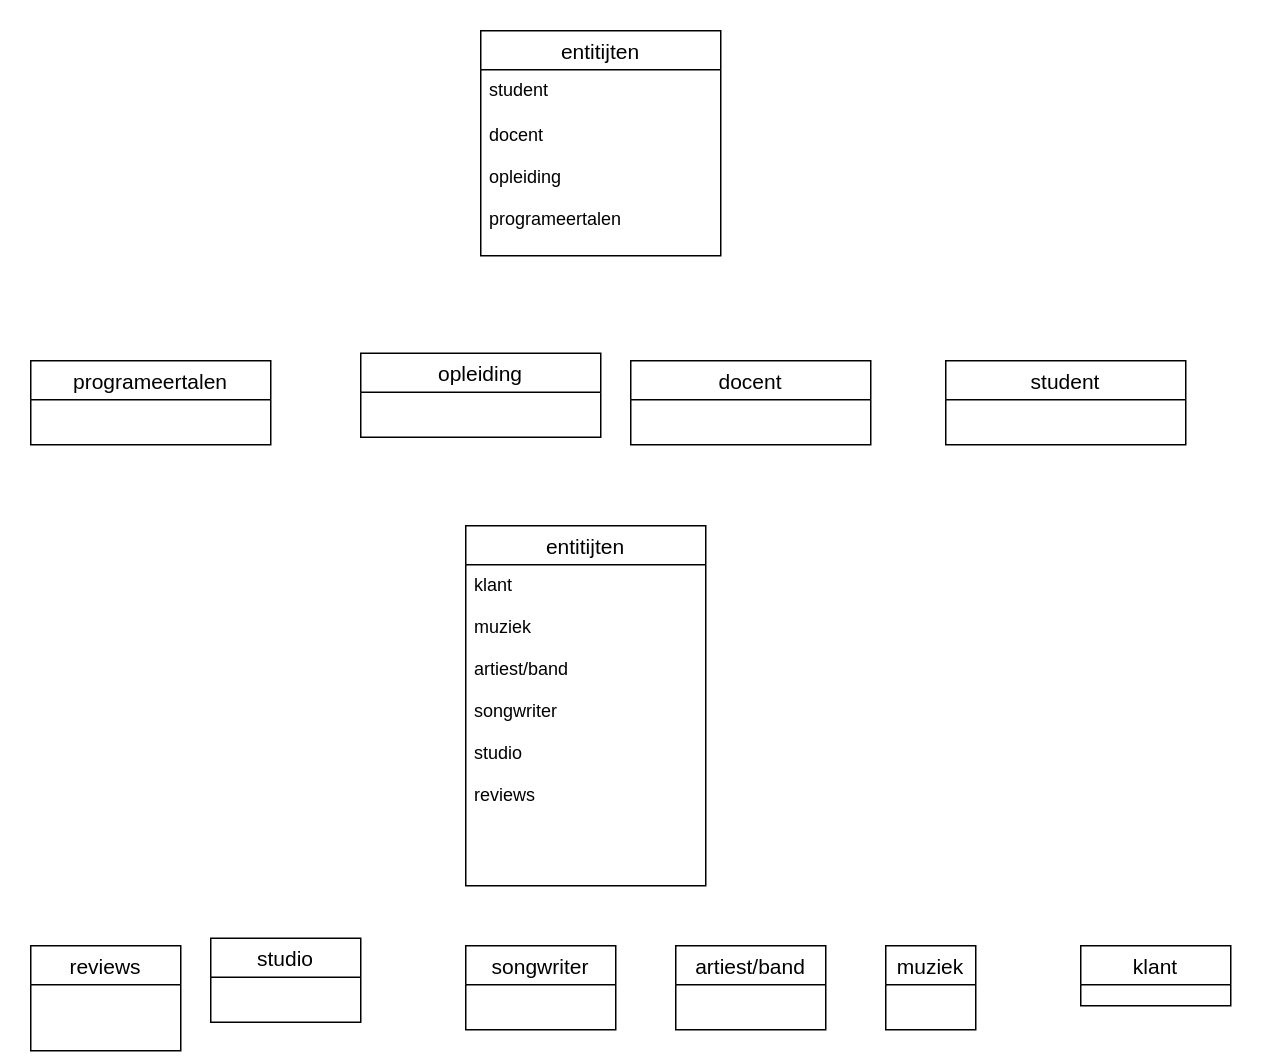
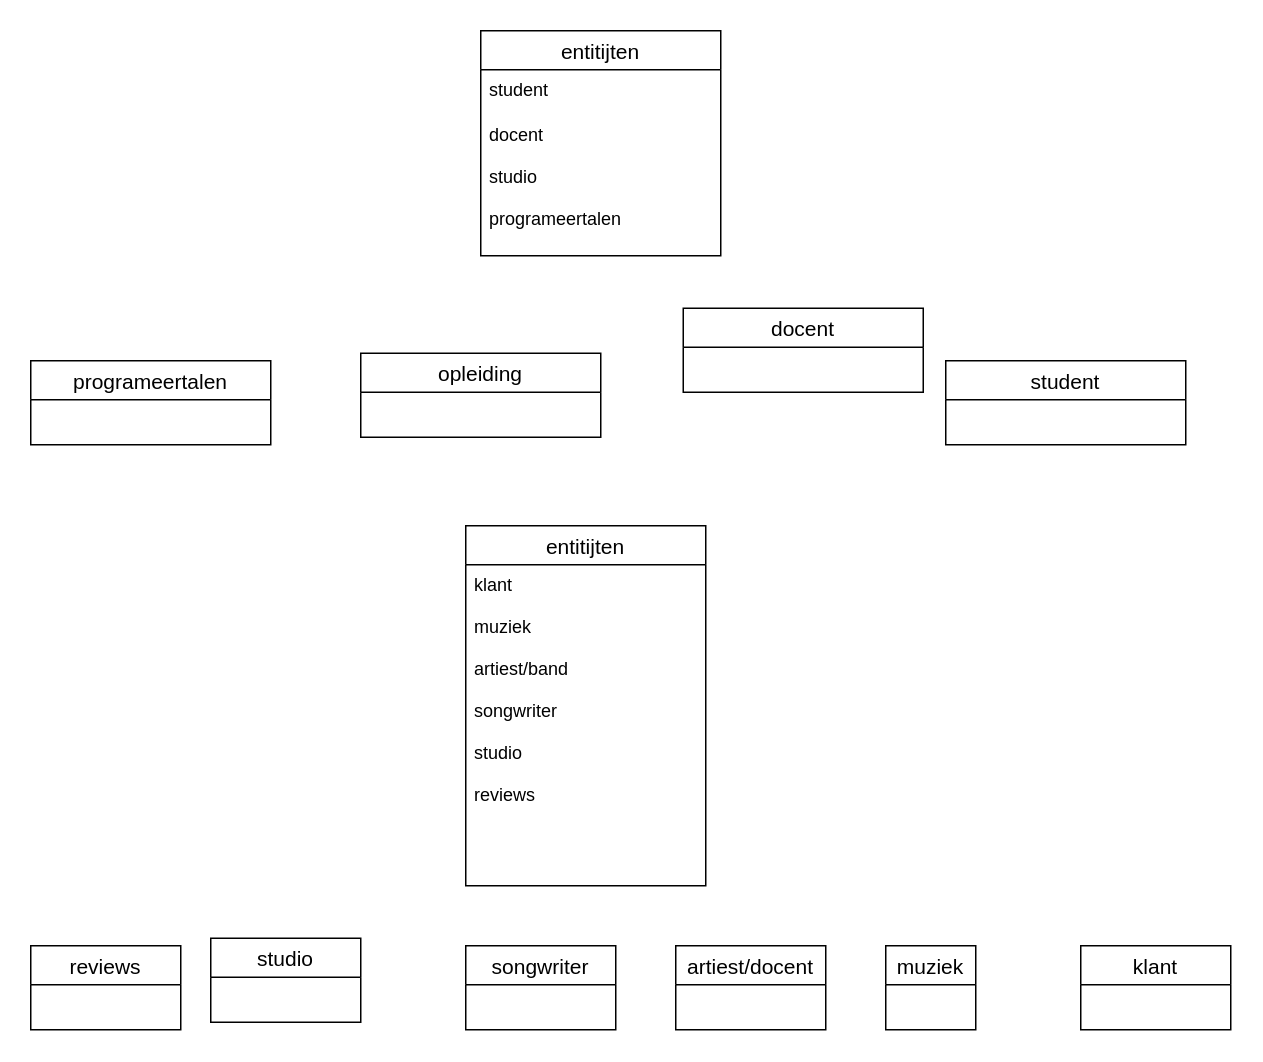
node "docent opleiding programeertalen": label "docent opleiding programeertalen" -> "docent studio programeertalen"
node "docent": moved (751, 403) -> (803, 350)
node "artiest/band": label "artiest/band" -> "artiest/docent"
node "klant": size 150x60 -> 150x84
node "reviews": size 150x105 -> 150x84
